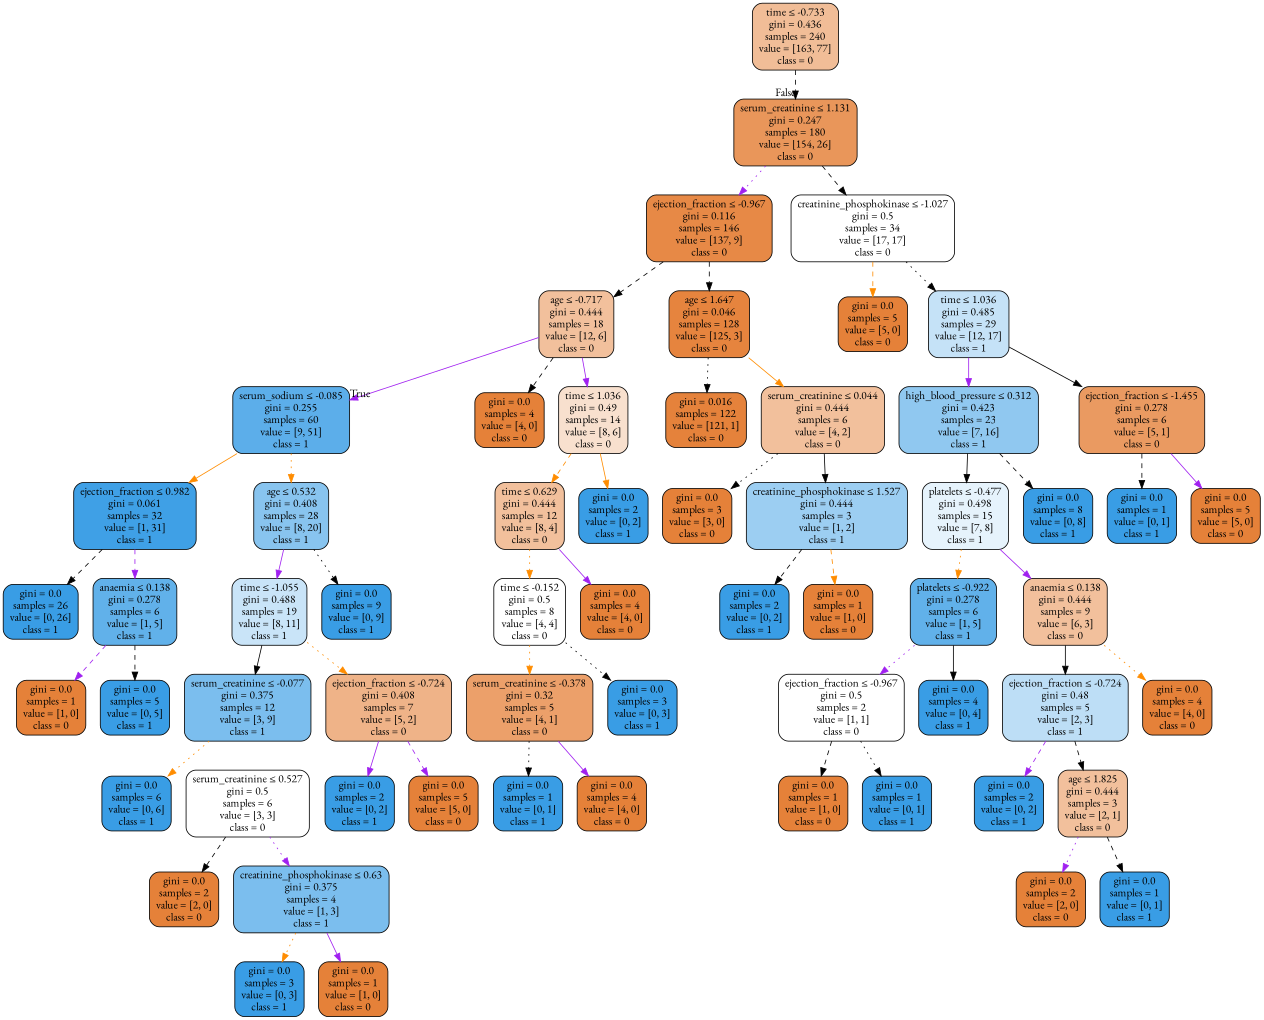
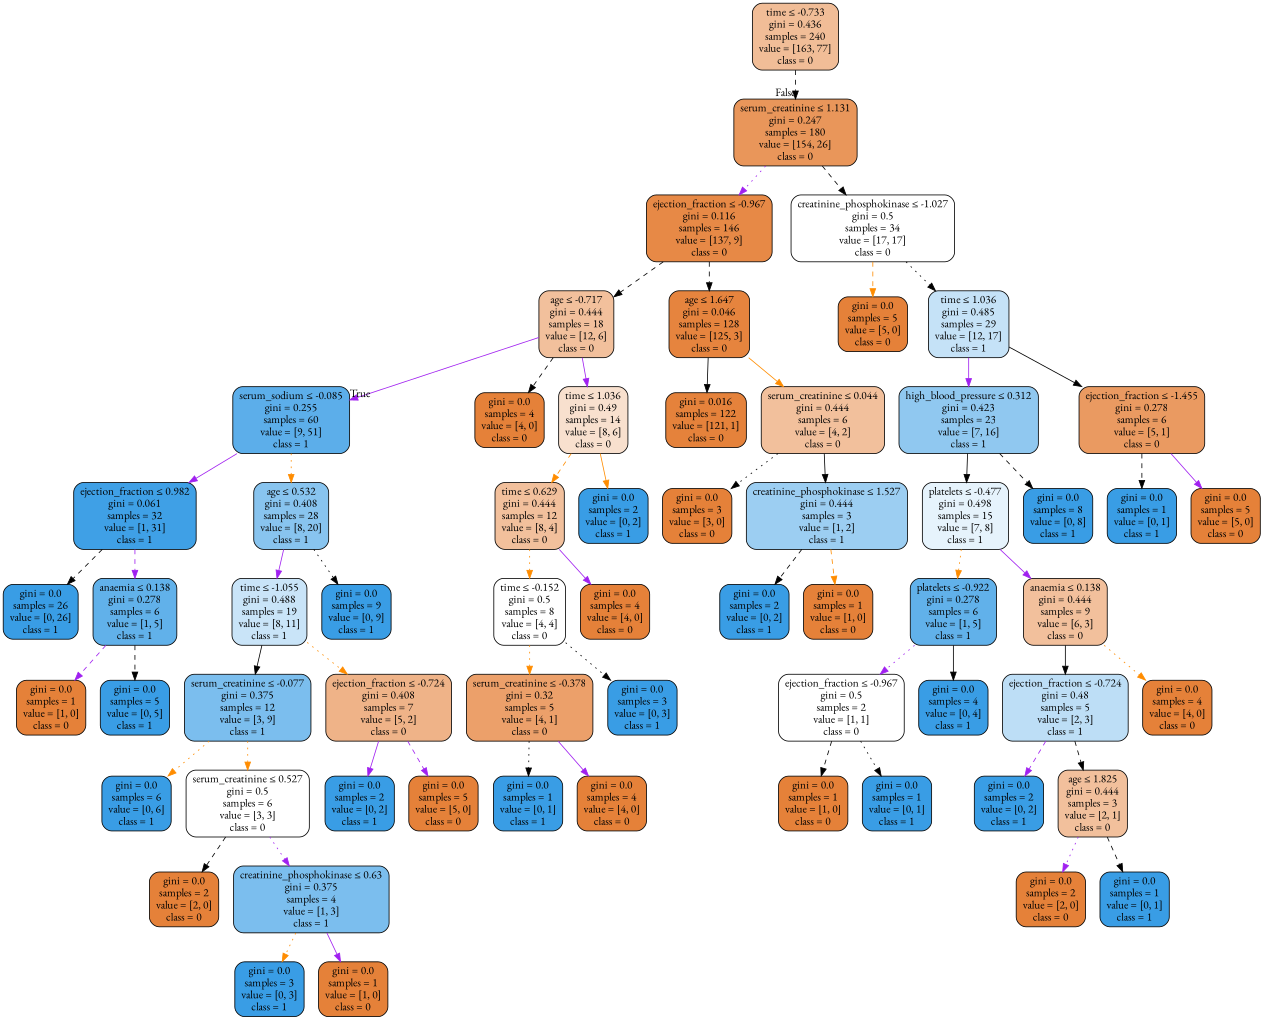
edge "age ≤ 1.647" -> "gini = 0.016": style dotted -> solid
edge "serum_sodium ≤ -0.085" -> "ejection_fraction ≤ 0.982": color darkorange -> purple
edge "serum_creatinine ≤ -0.077" -> "serum_creatinine ≤ 0.527": added
